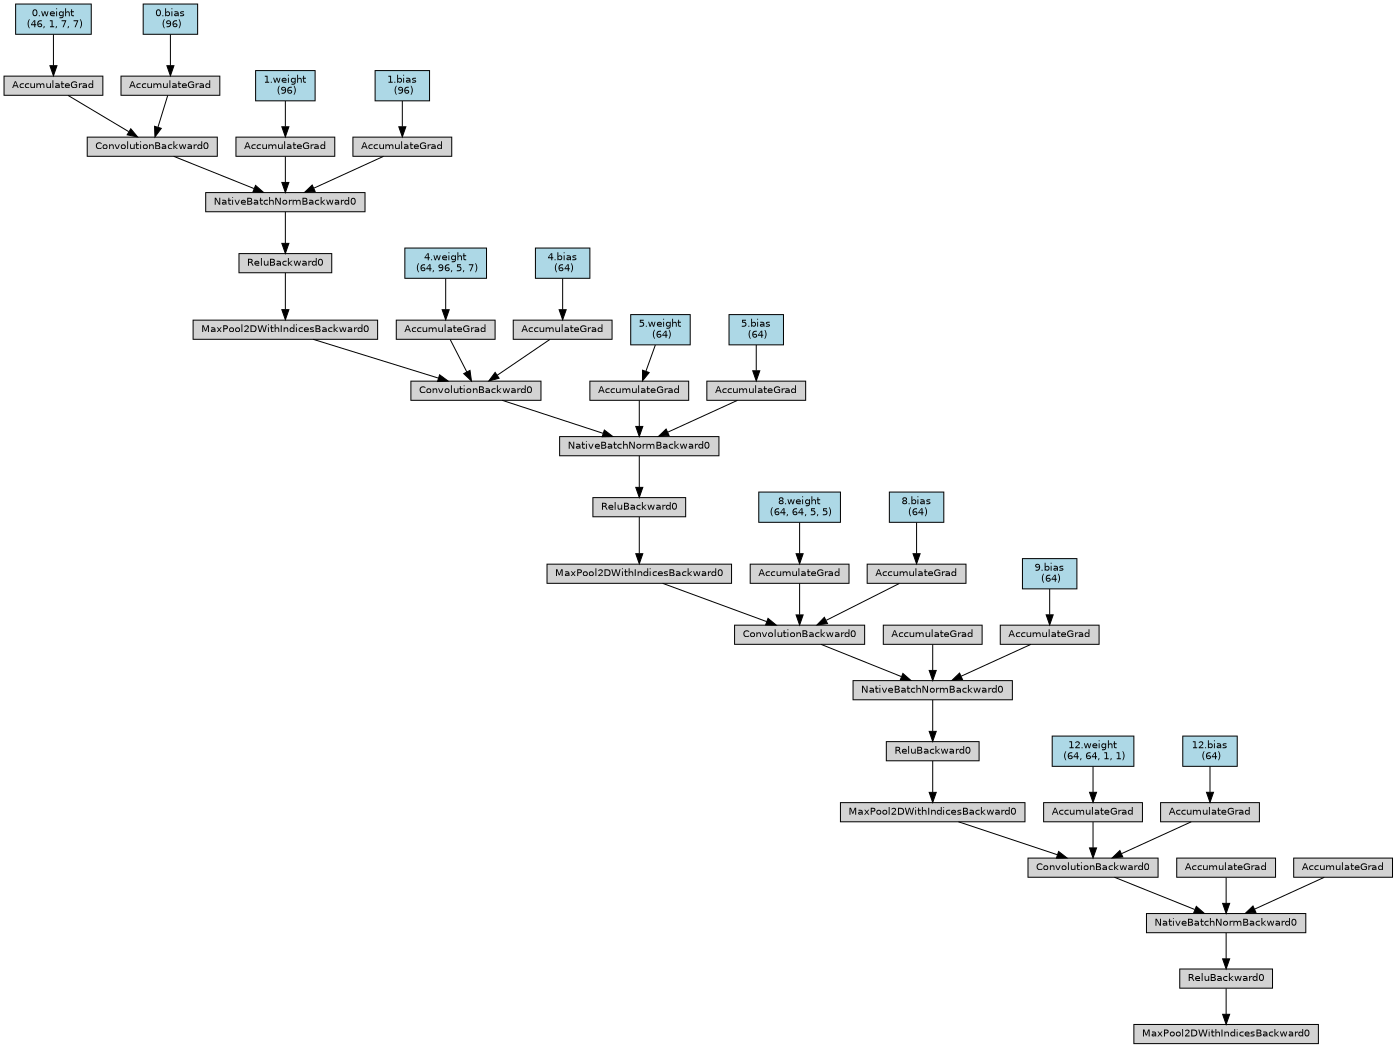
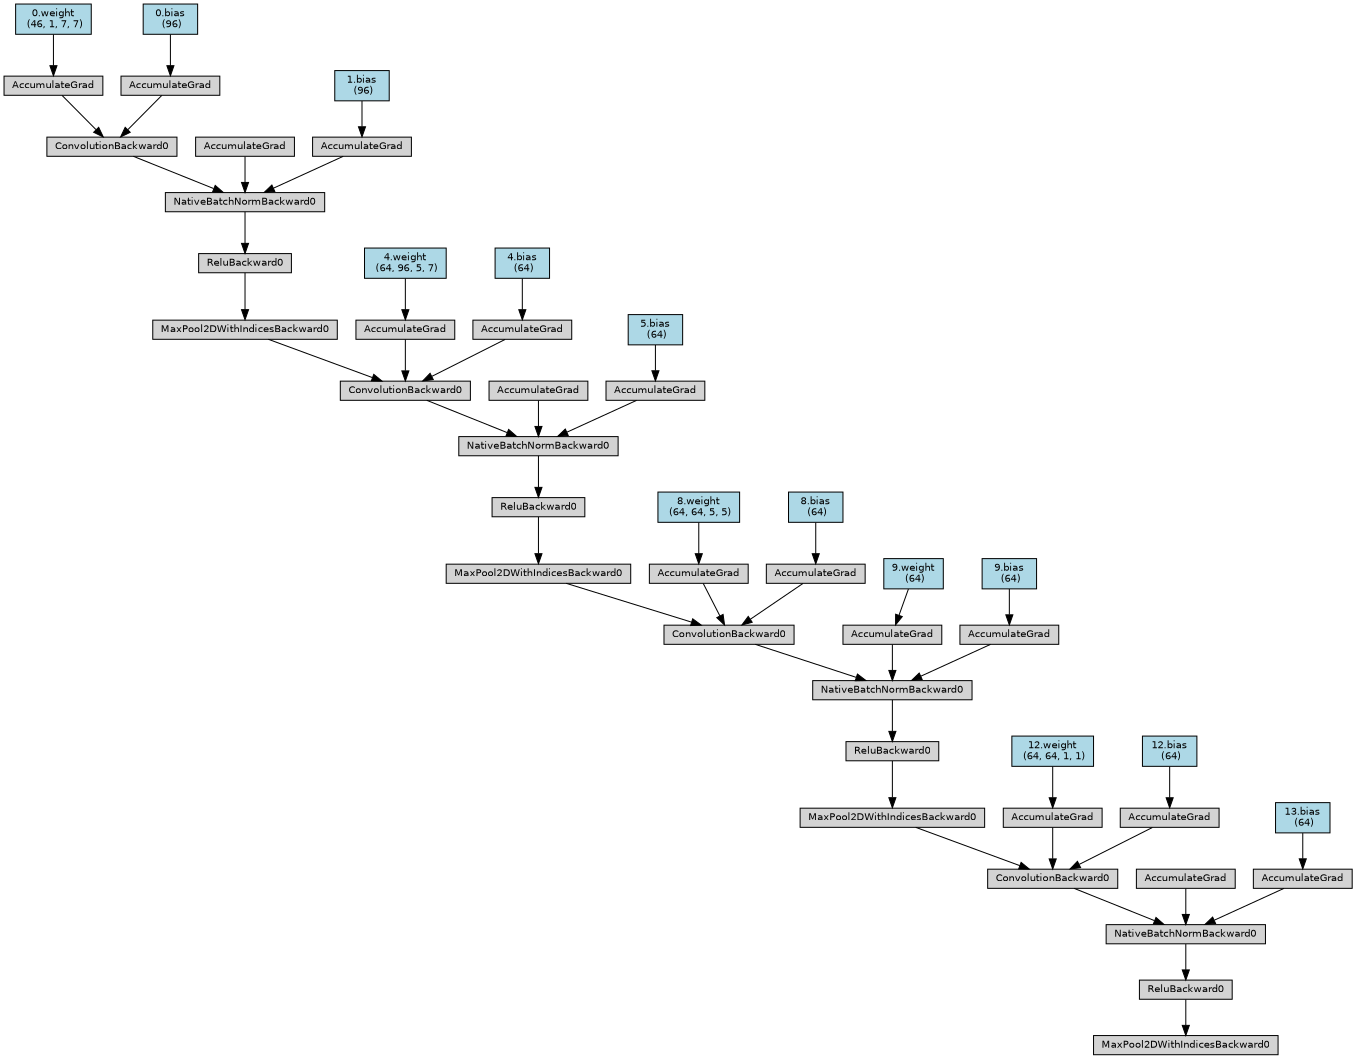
node "1.weight (96)": removed
node "5.weight (64)": removed
node "9.weight (64)": added
node "13.bias (64)": added
